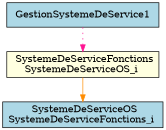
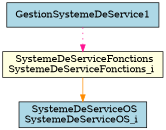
node "SystemeDeServiceFonctions SystemeDeServiceOS_i": label "SystemeDeServiceFonctions SystemeDeServiceOS_i" -> "SystemeDeServiceFonctions SystemeDeServiceFonctions_i"
node "SystemeDeServiceOS SystemeDeServiceFonctions_i": label "SystemeDeServiceOS SystemeDeServiceFonctions_i" -> "SystemeDeServiceOS SystemeDeServiceOS_i"
